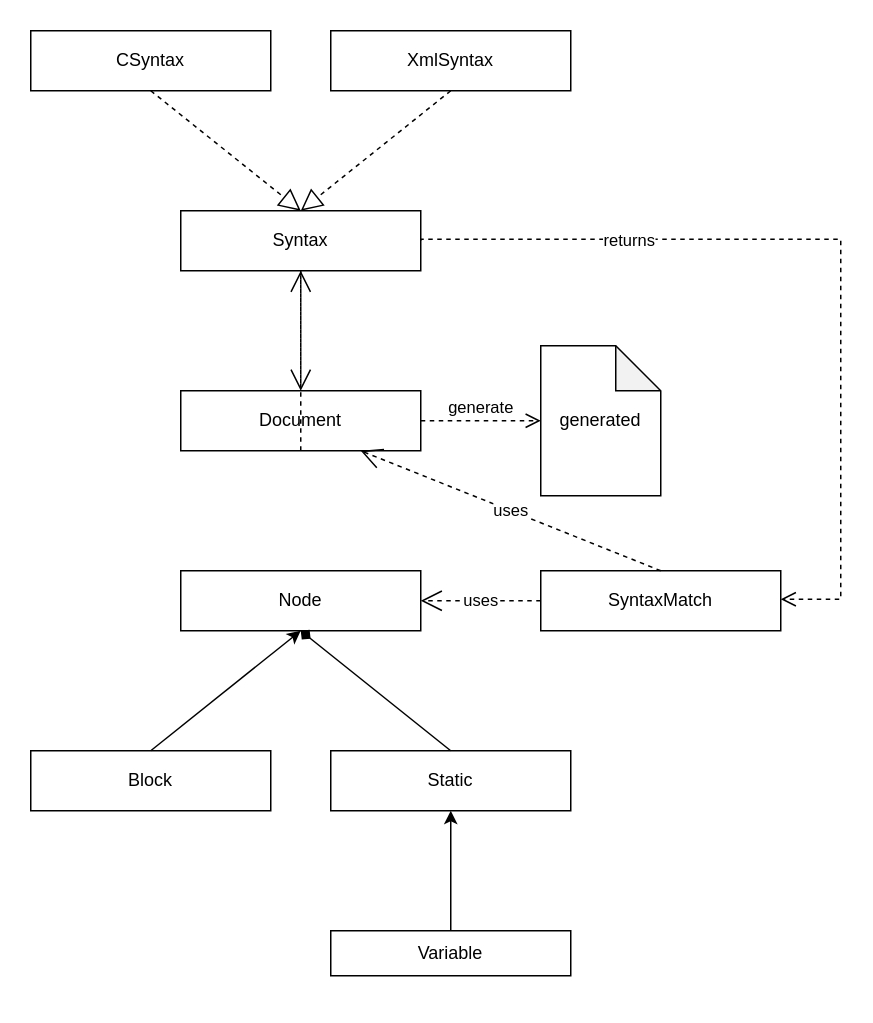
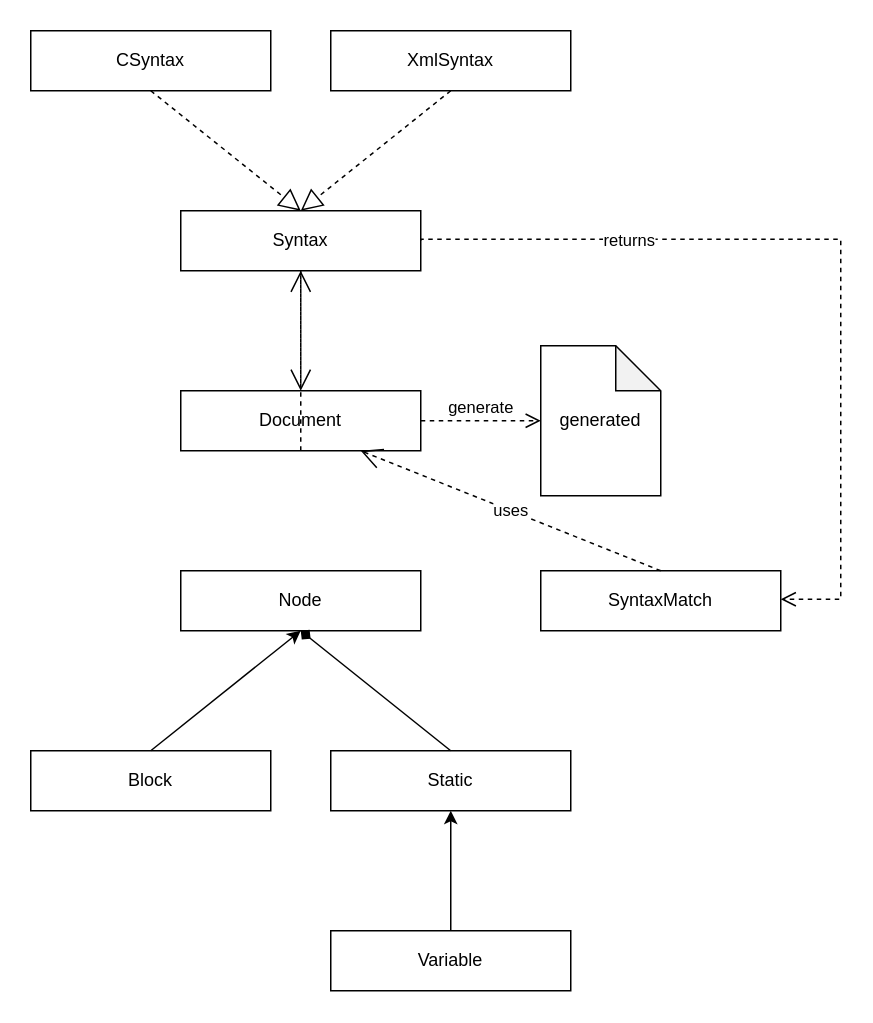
edge "SyntaxMatch" -> "Node": removed, label "uses"
node "Variable": size 240x45 -> 240x60
